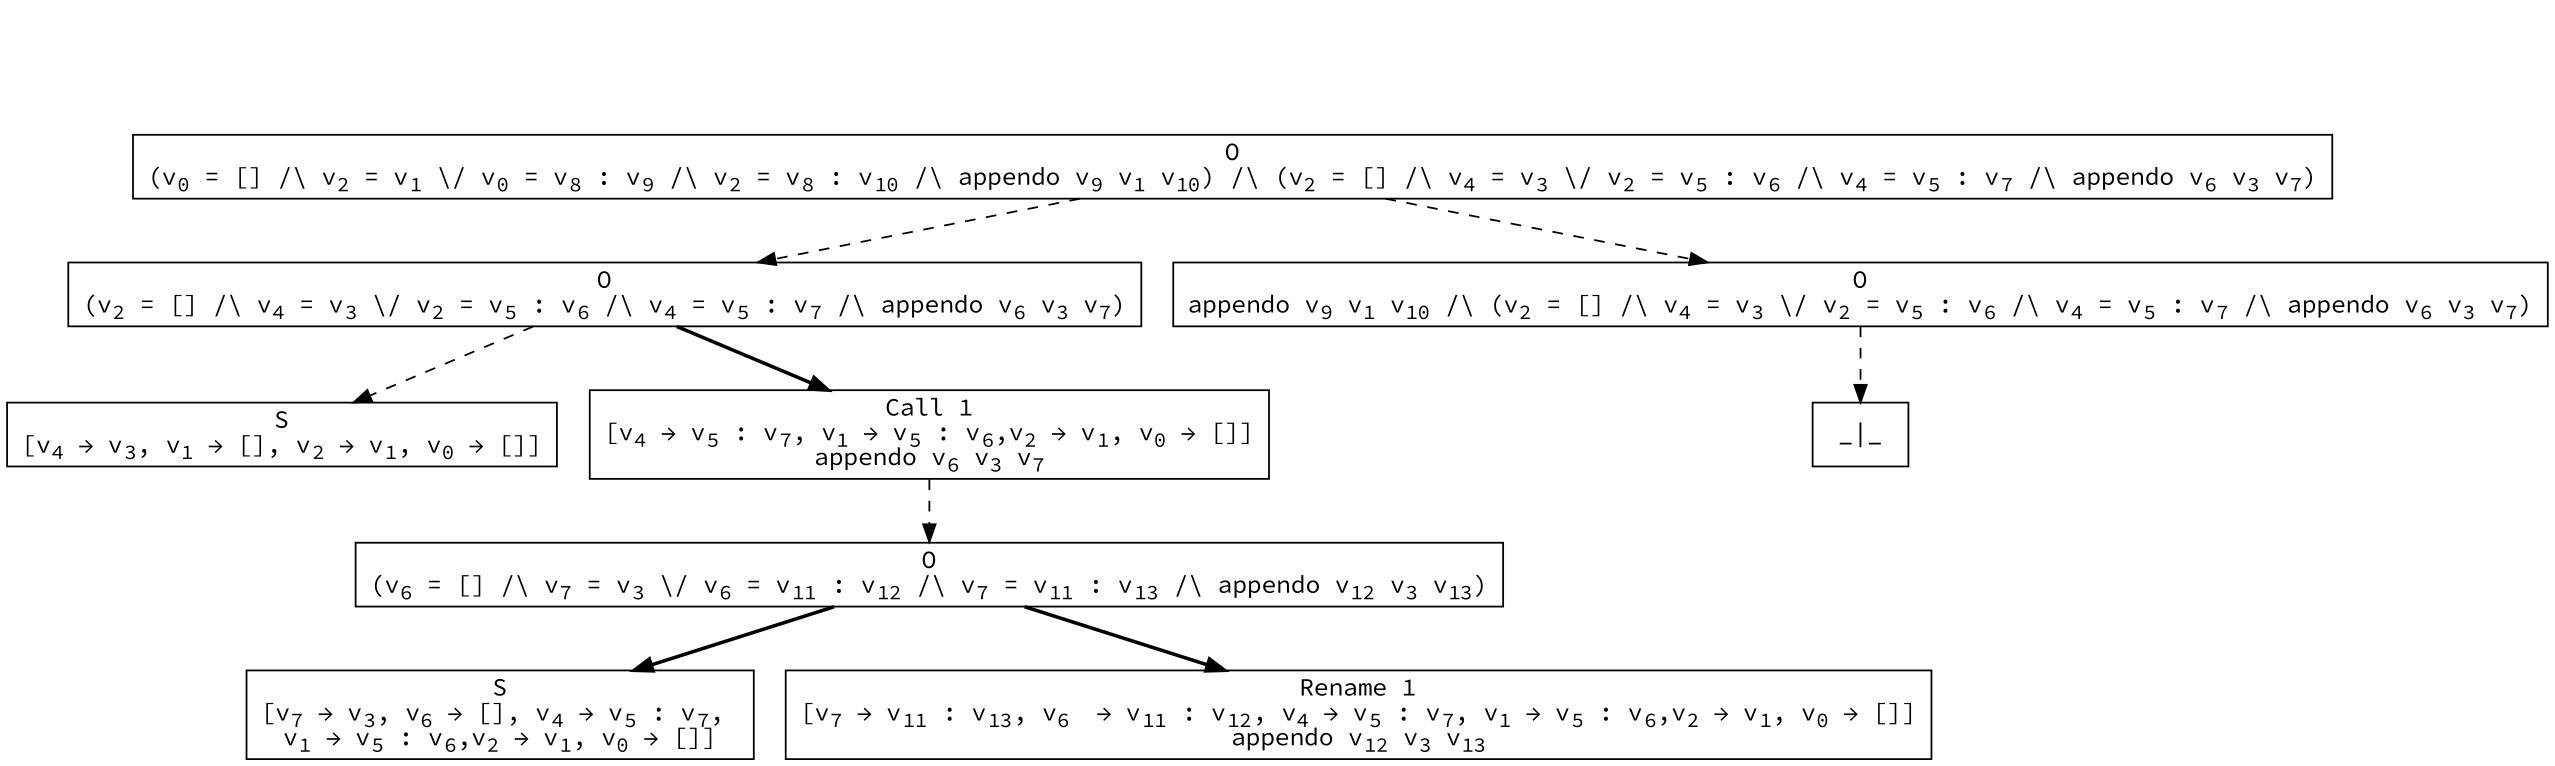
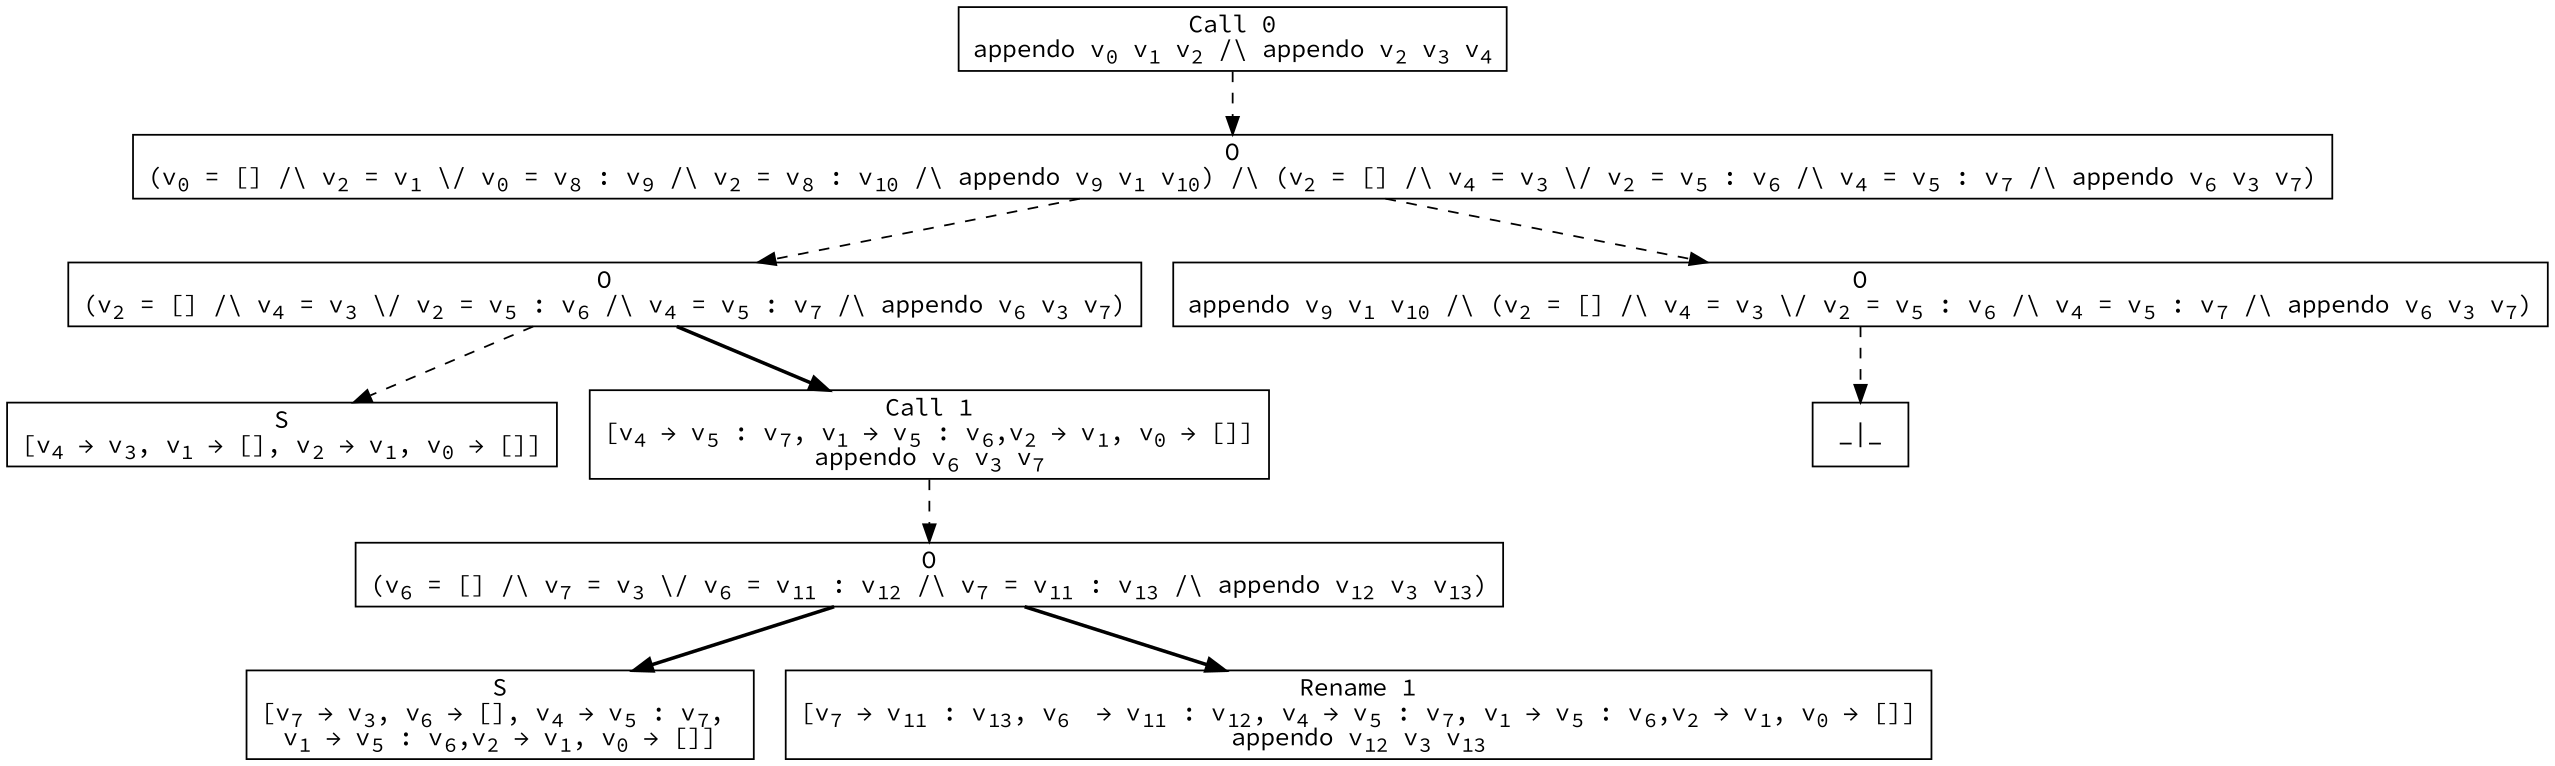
node "Call 0": added
